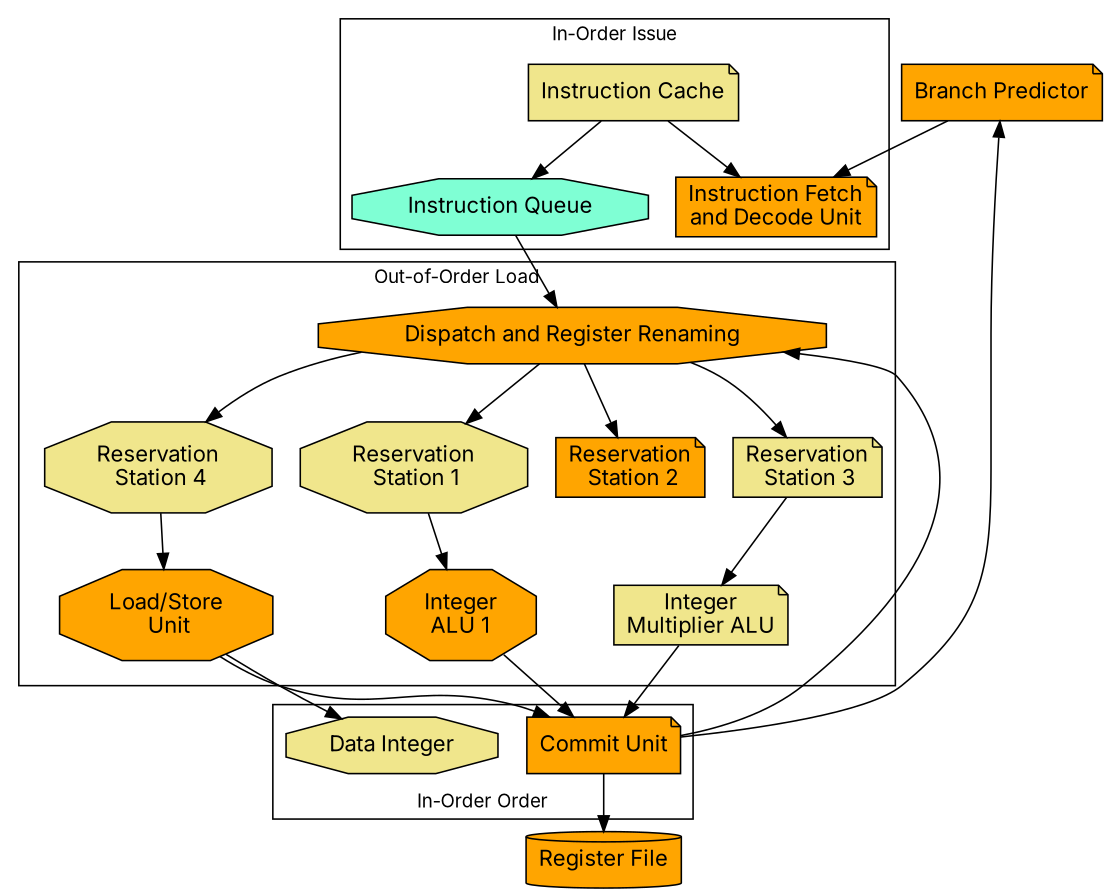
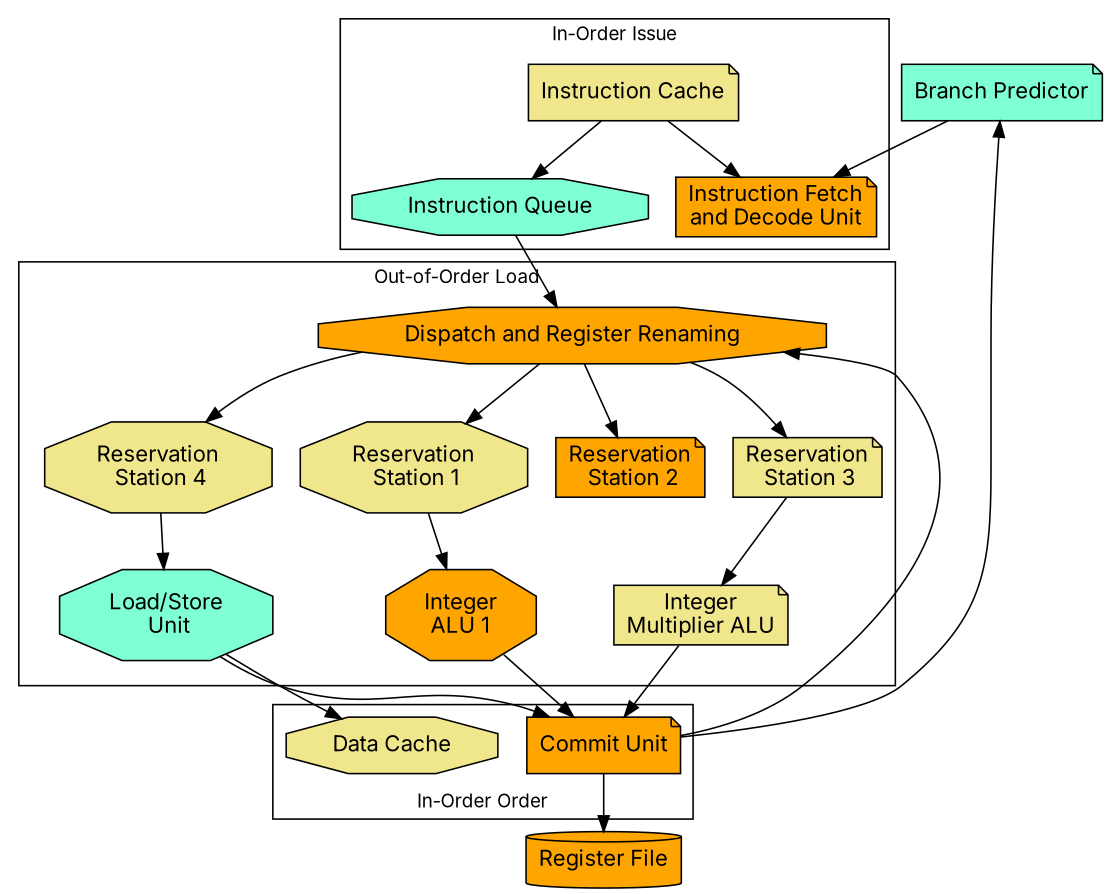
node "Branch Predictor": fillcolor orange -> aquamarine
node "Load/Store Unit": fillcolor orange -> aquamarine
node "Data Integer": label "Data Integer" -> "Data Cache"
